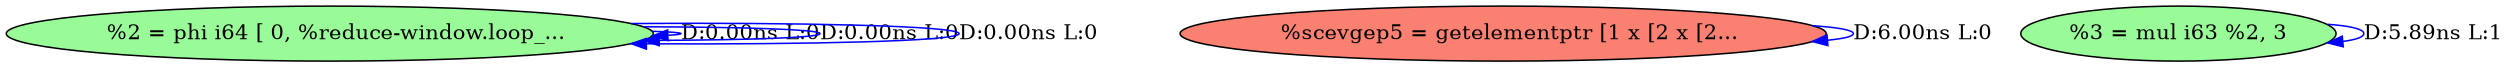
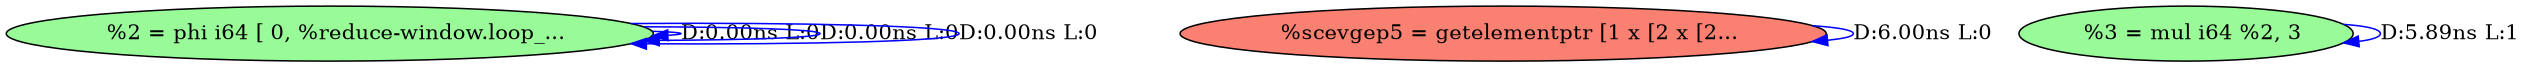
node "%3 = mul i63 %2, 3": label "%3 = mul i63 %2, 3" -> "%3 = mul i64 %2, 3"
